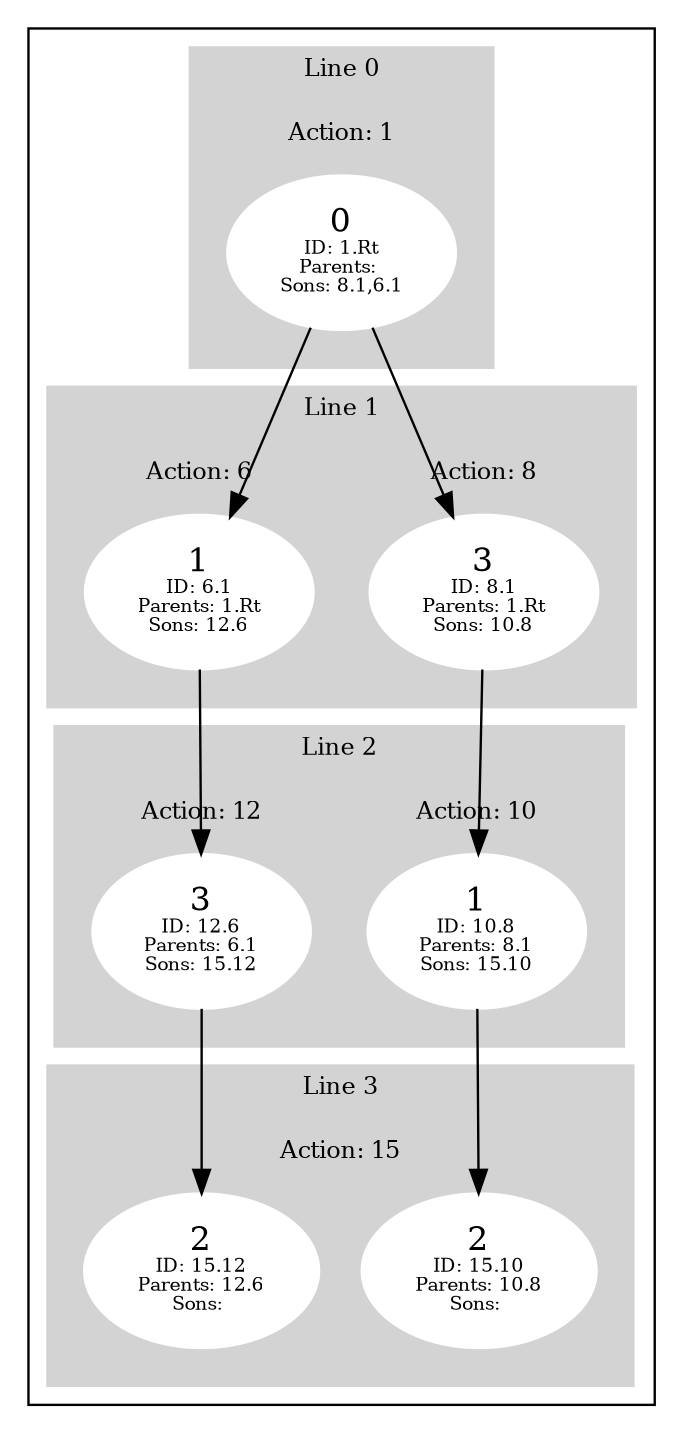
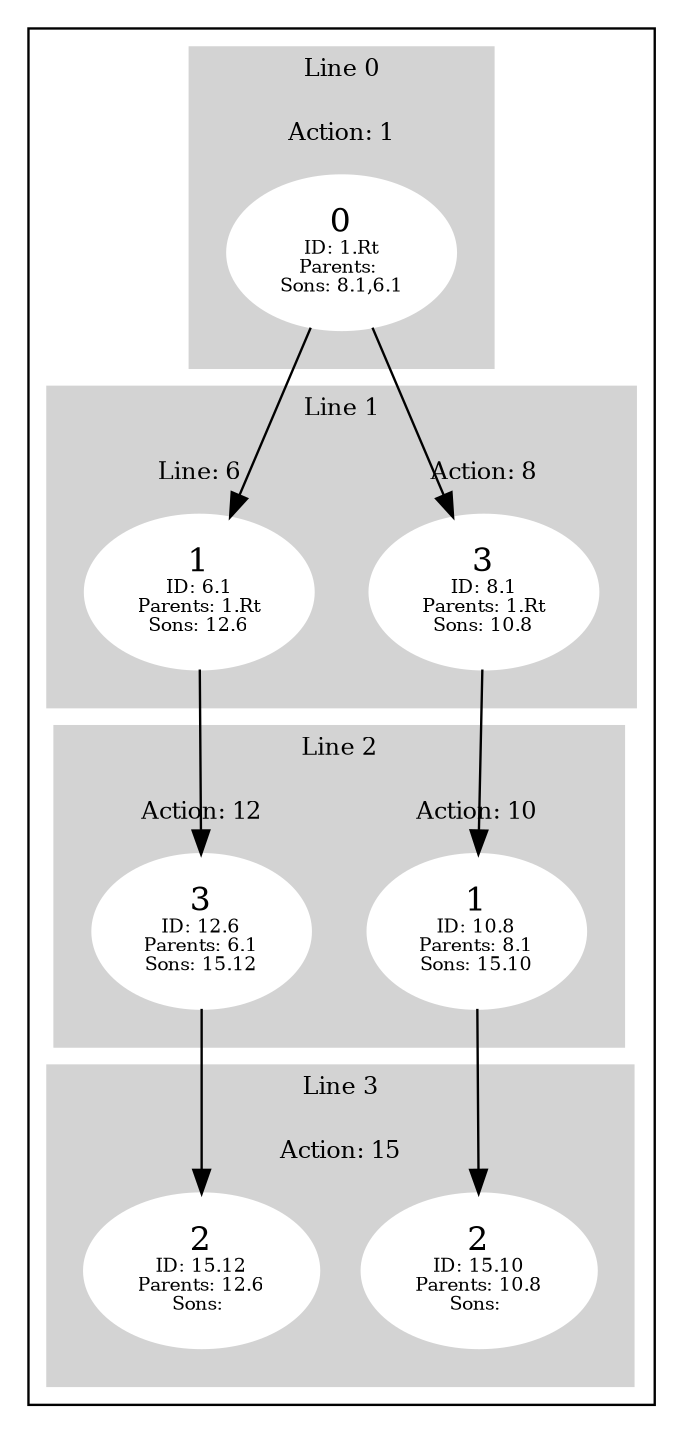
cluster "Action: 6": label "Action: 6" -> "Line: 6"
